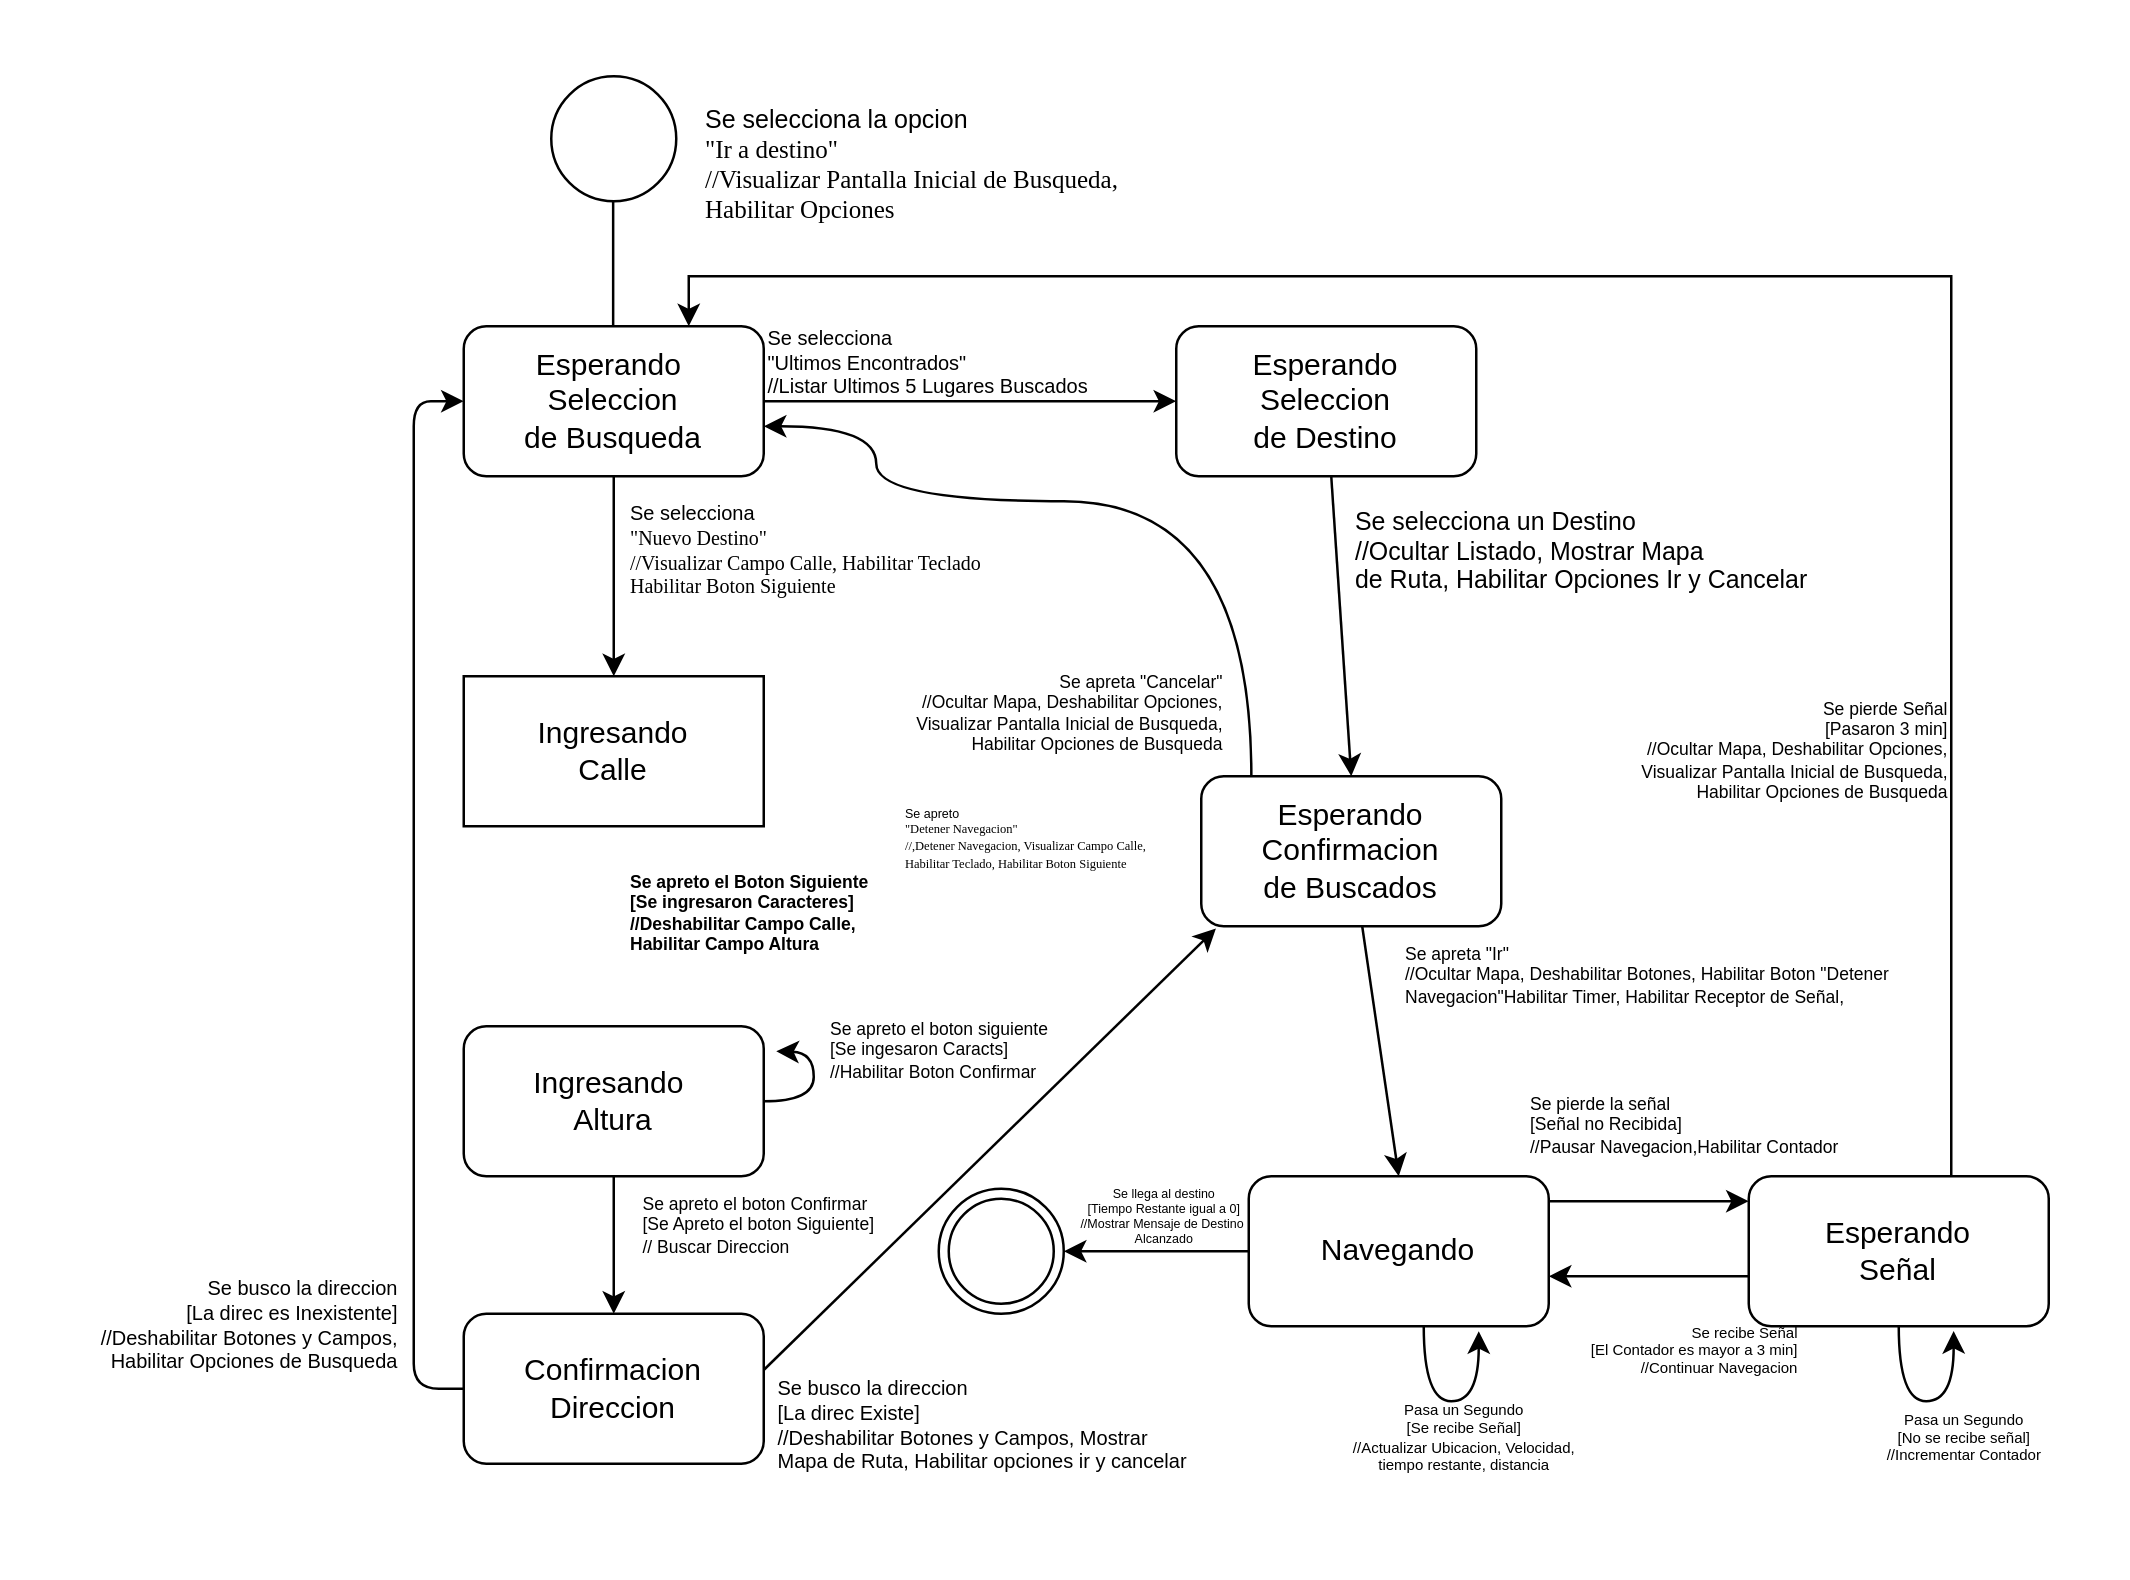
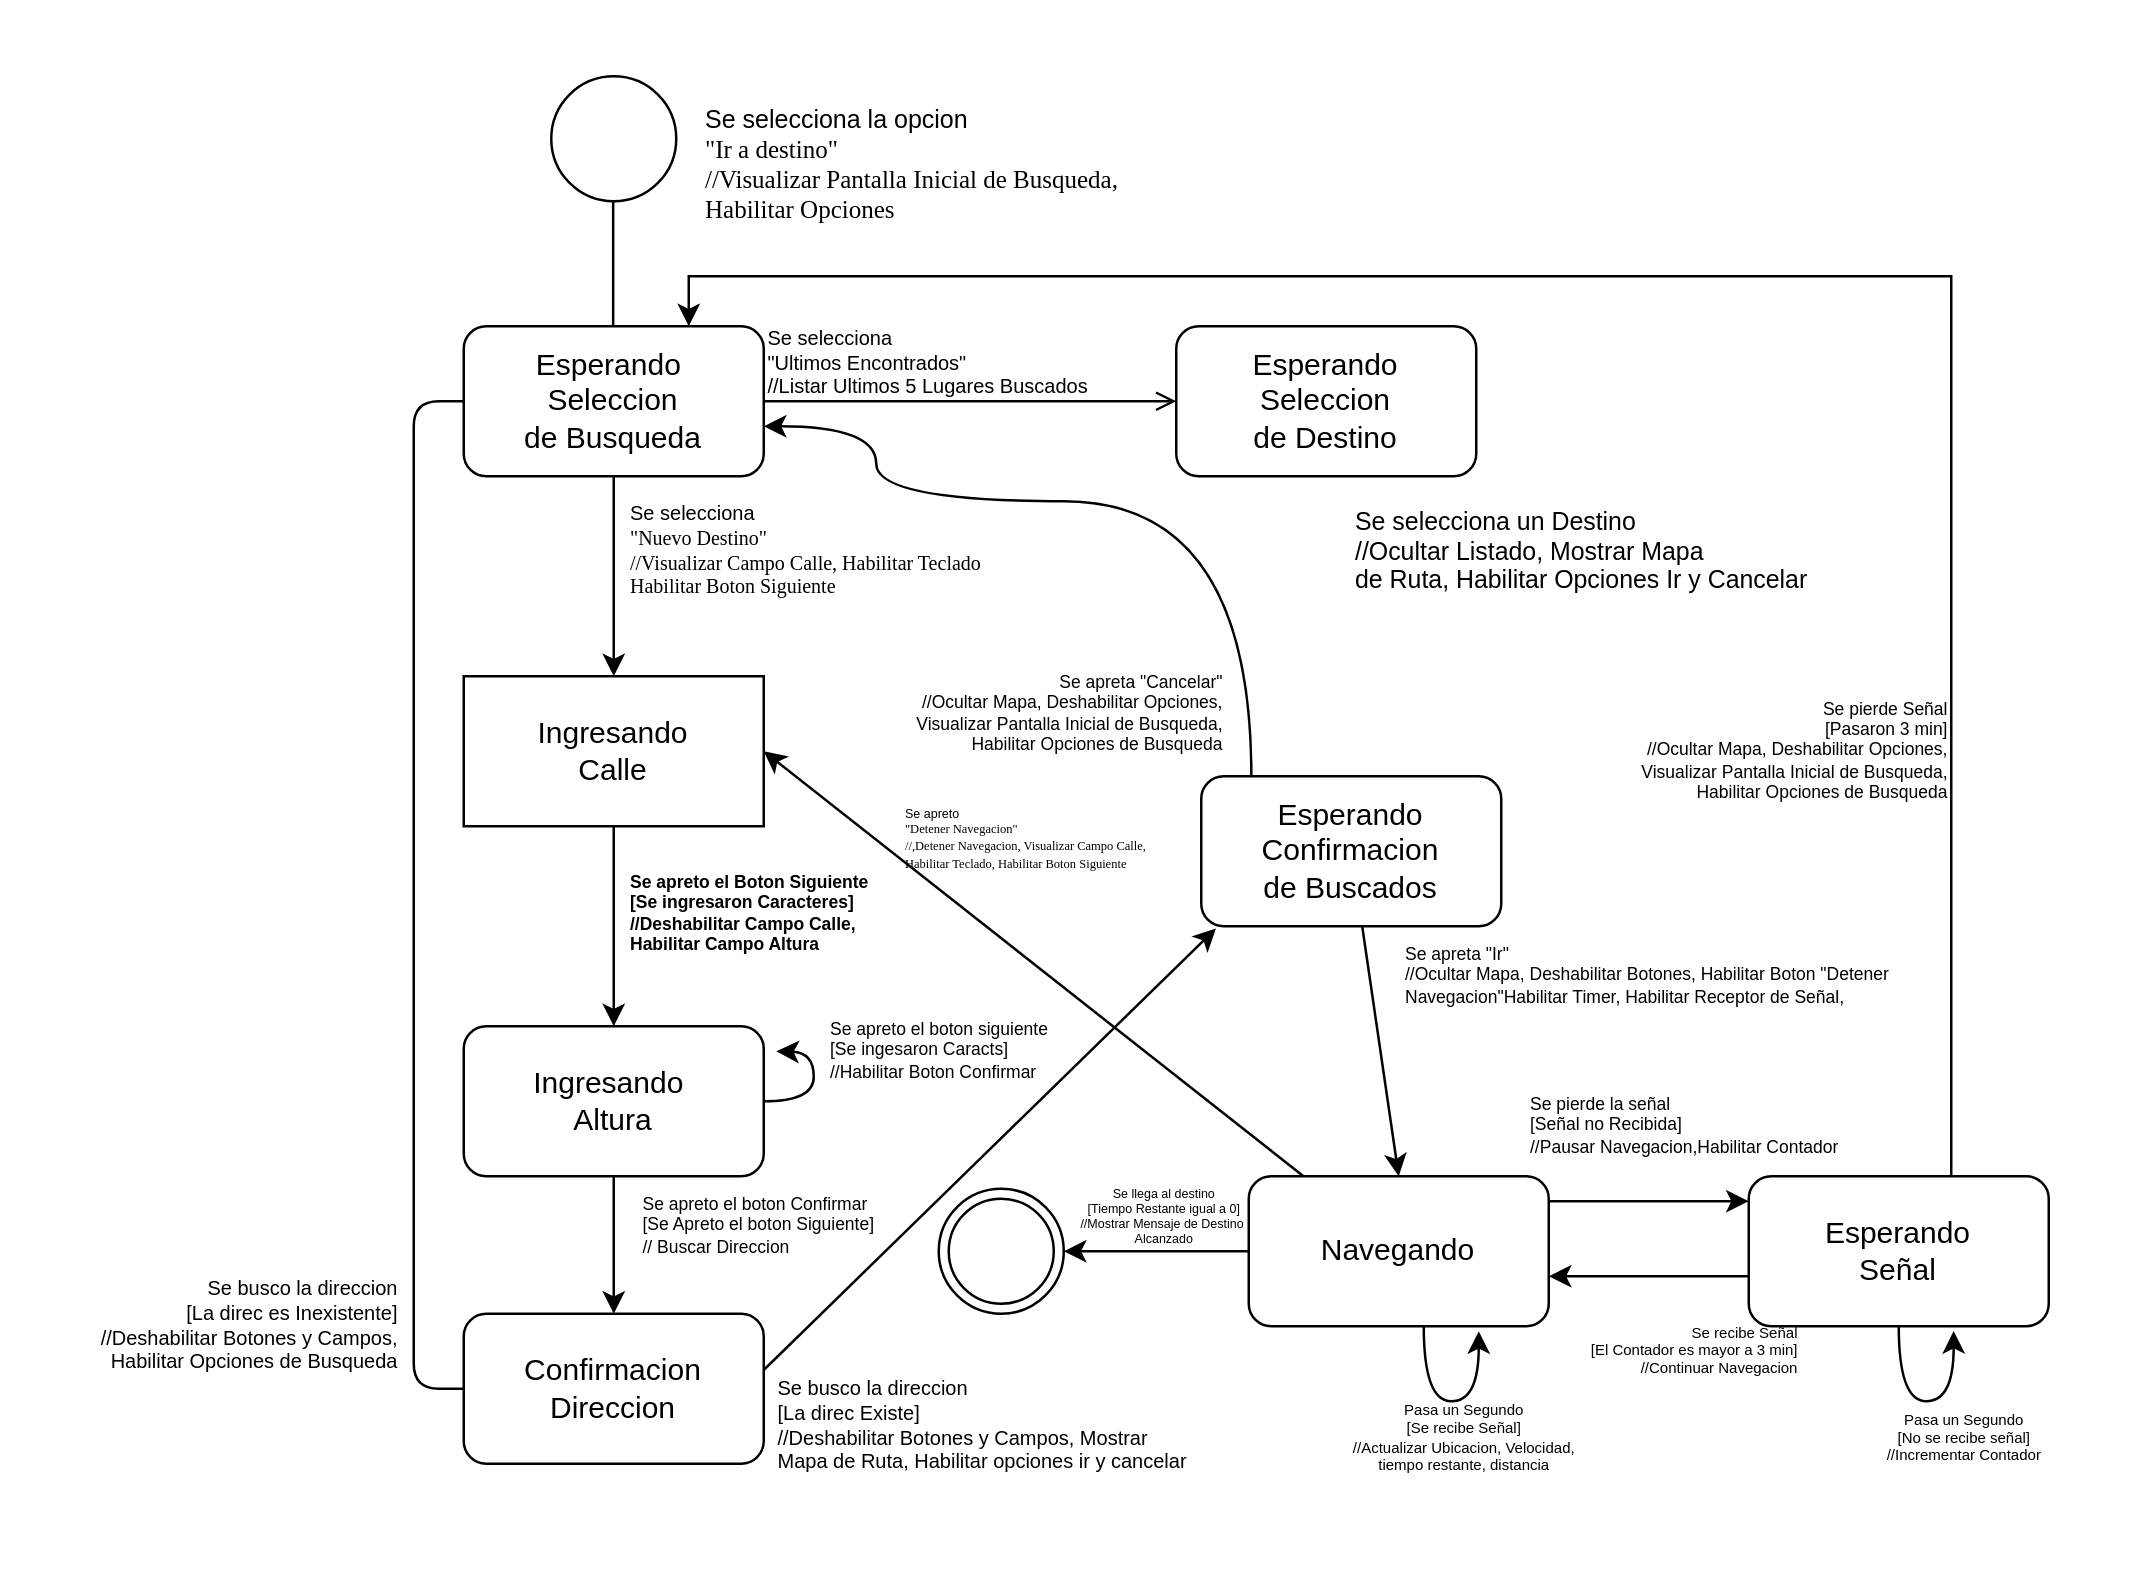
edge "Confirmacion Direccion" -> "Esperando Seleccion de Busqueda": arrowhead classic -> none
edge "Esperando Seleccion de Busqueda" -> "Esperando Seleccion de Destino": arrowhead classic -> open
edge "Esperando Seleccion de Destino" -> "Esperando Confirmacion de Buscados": removed
edge "Navegando" -> "Ingresando Calle": added
edge "Ingresando Calle" -> "Ingresando Altura": added
